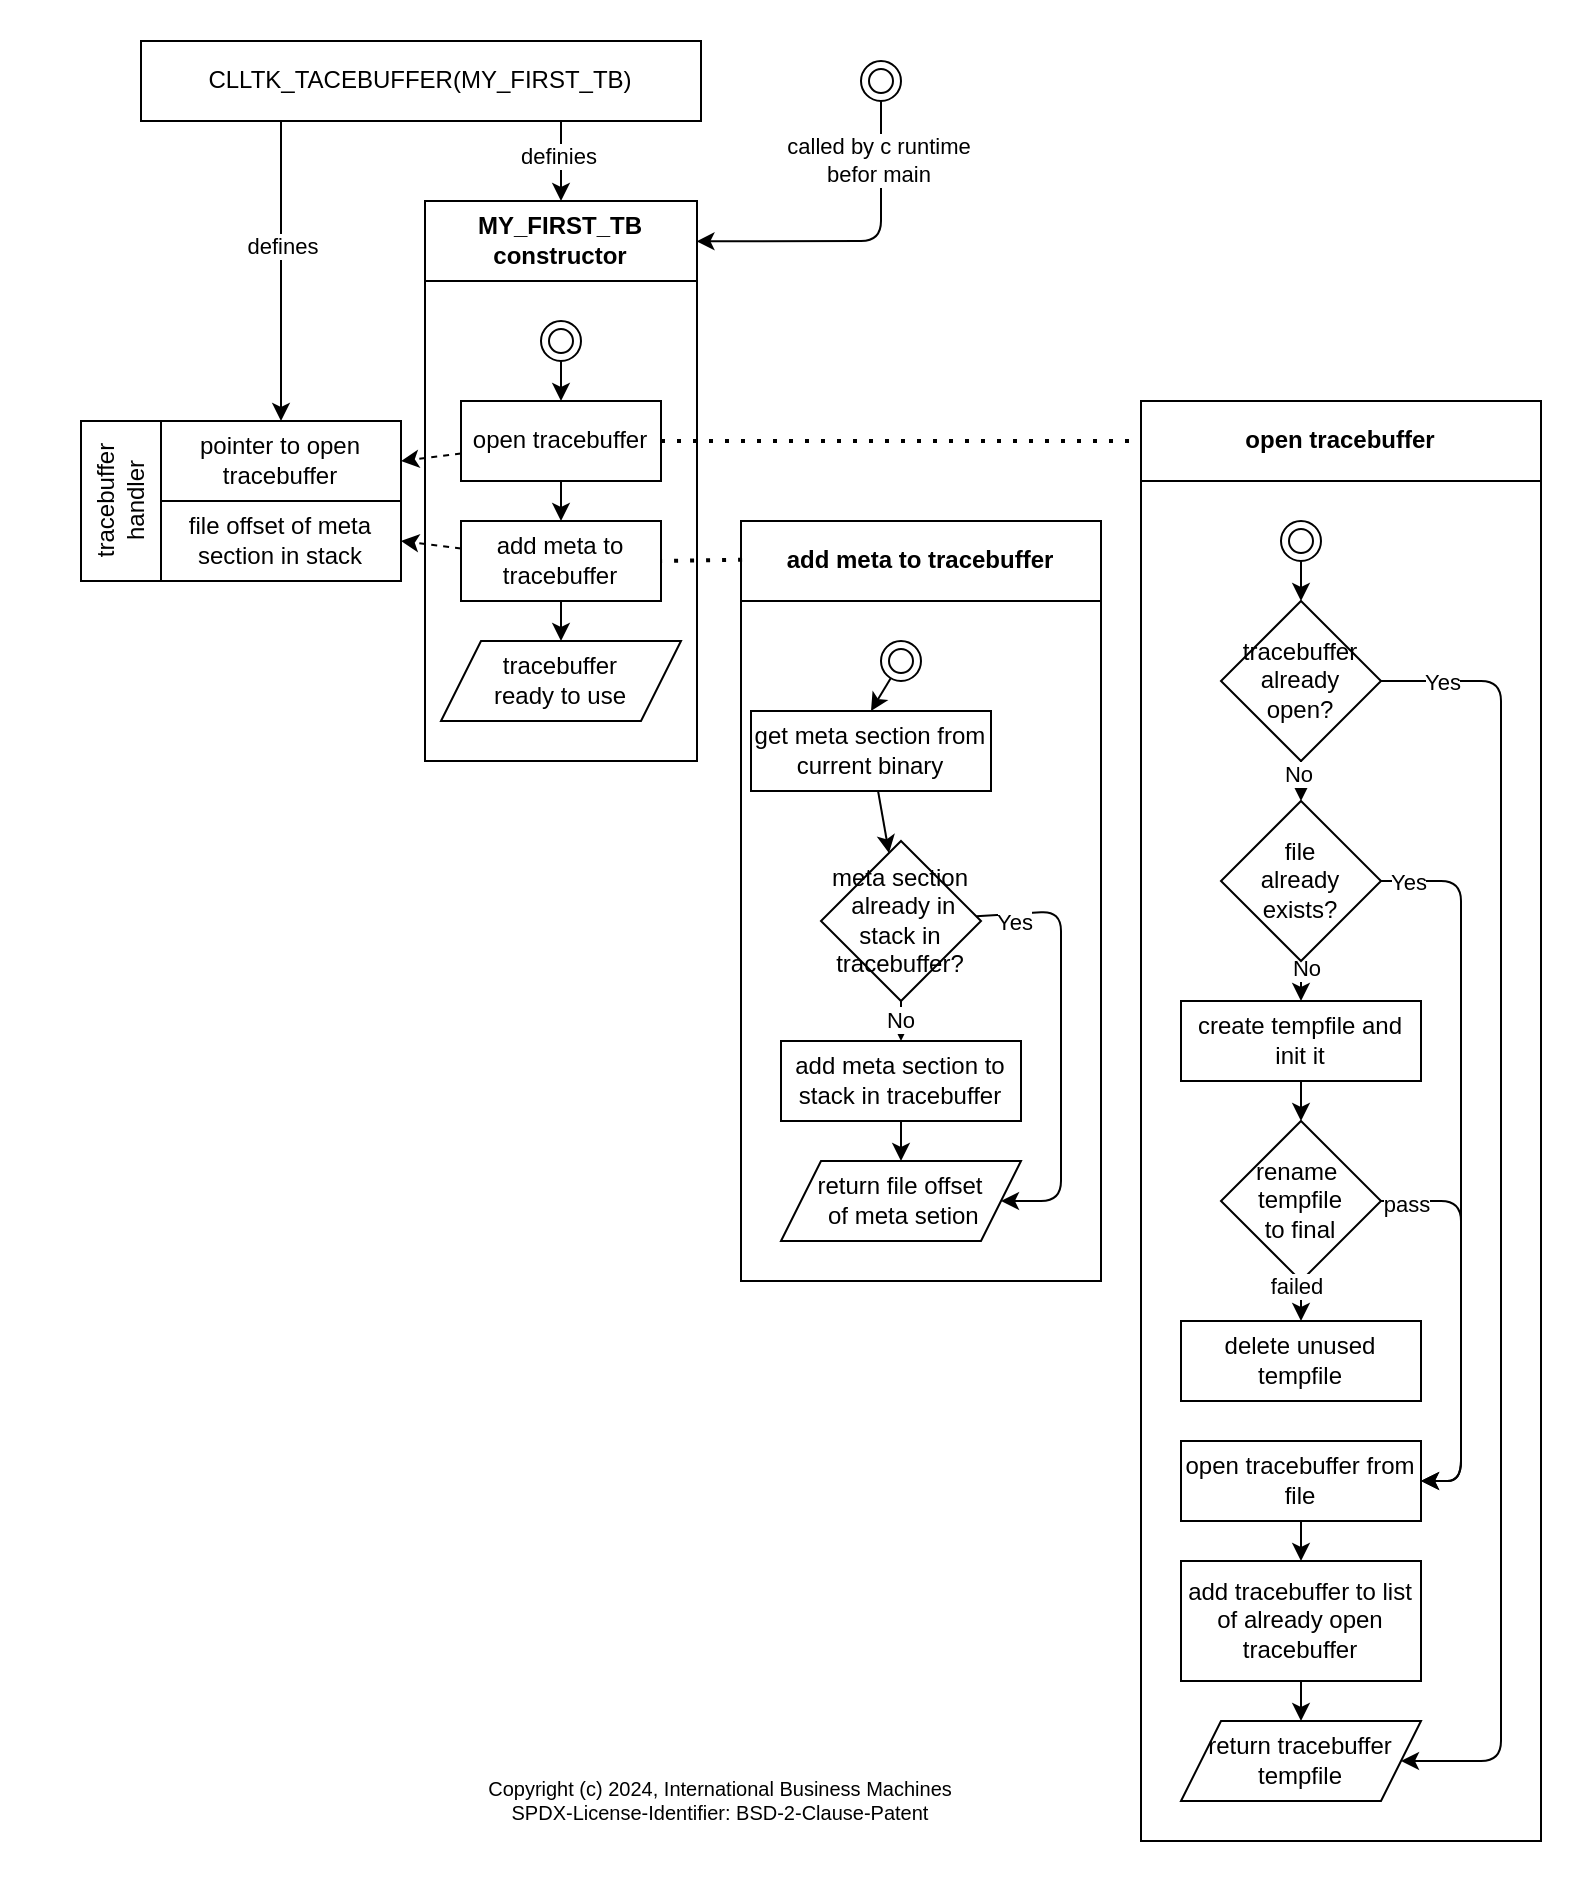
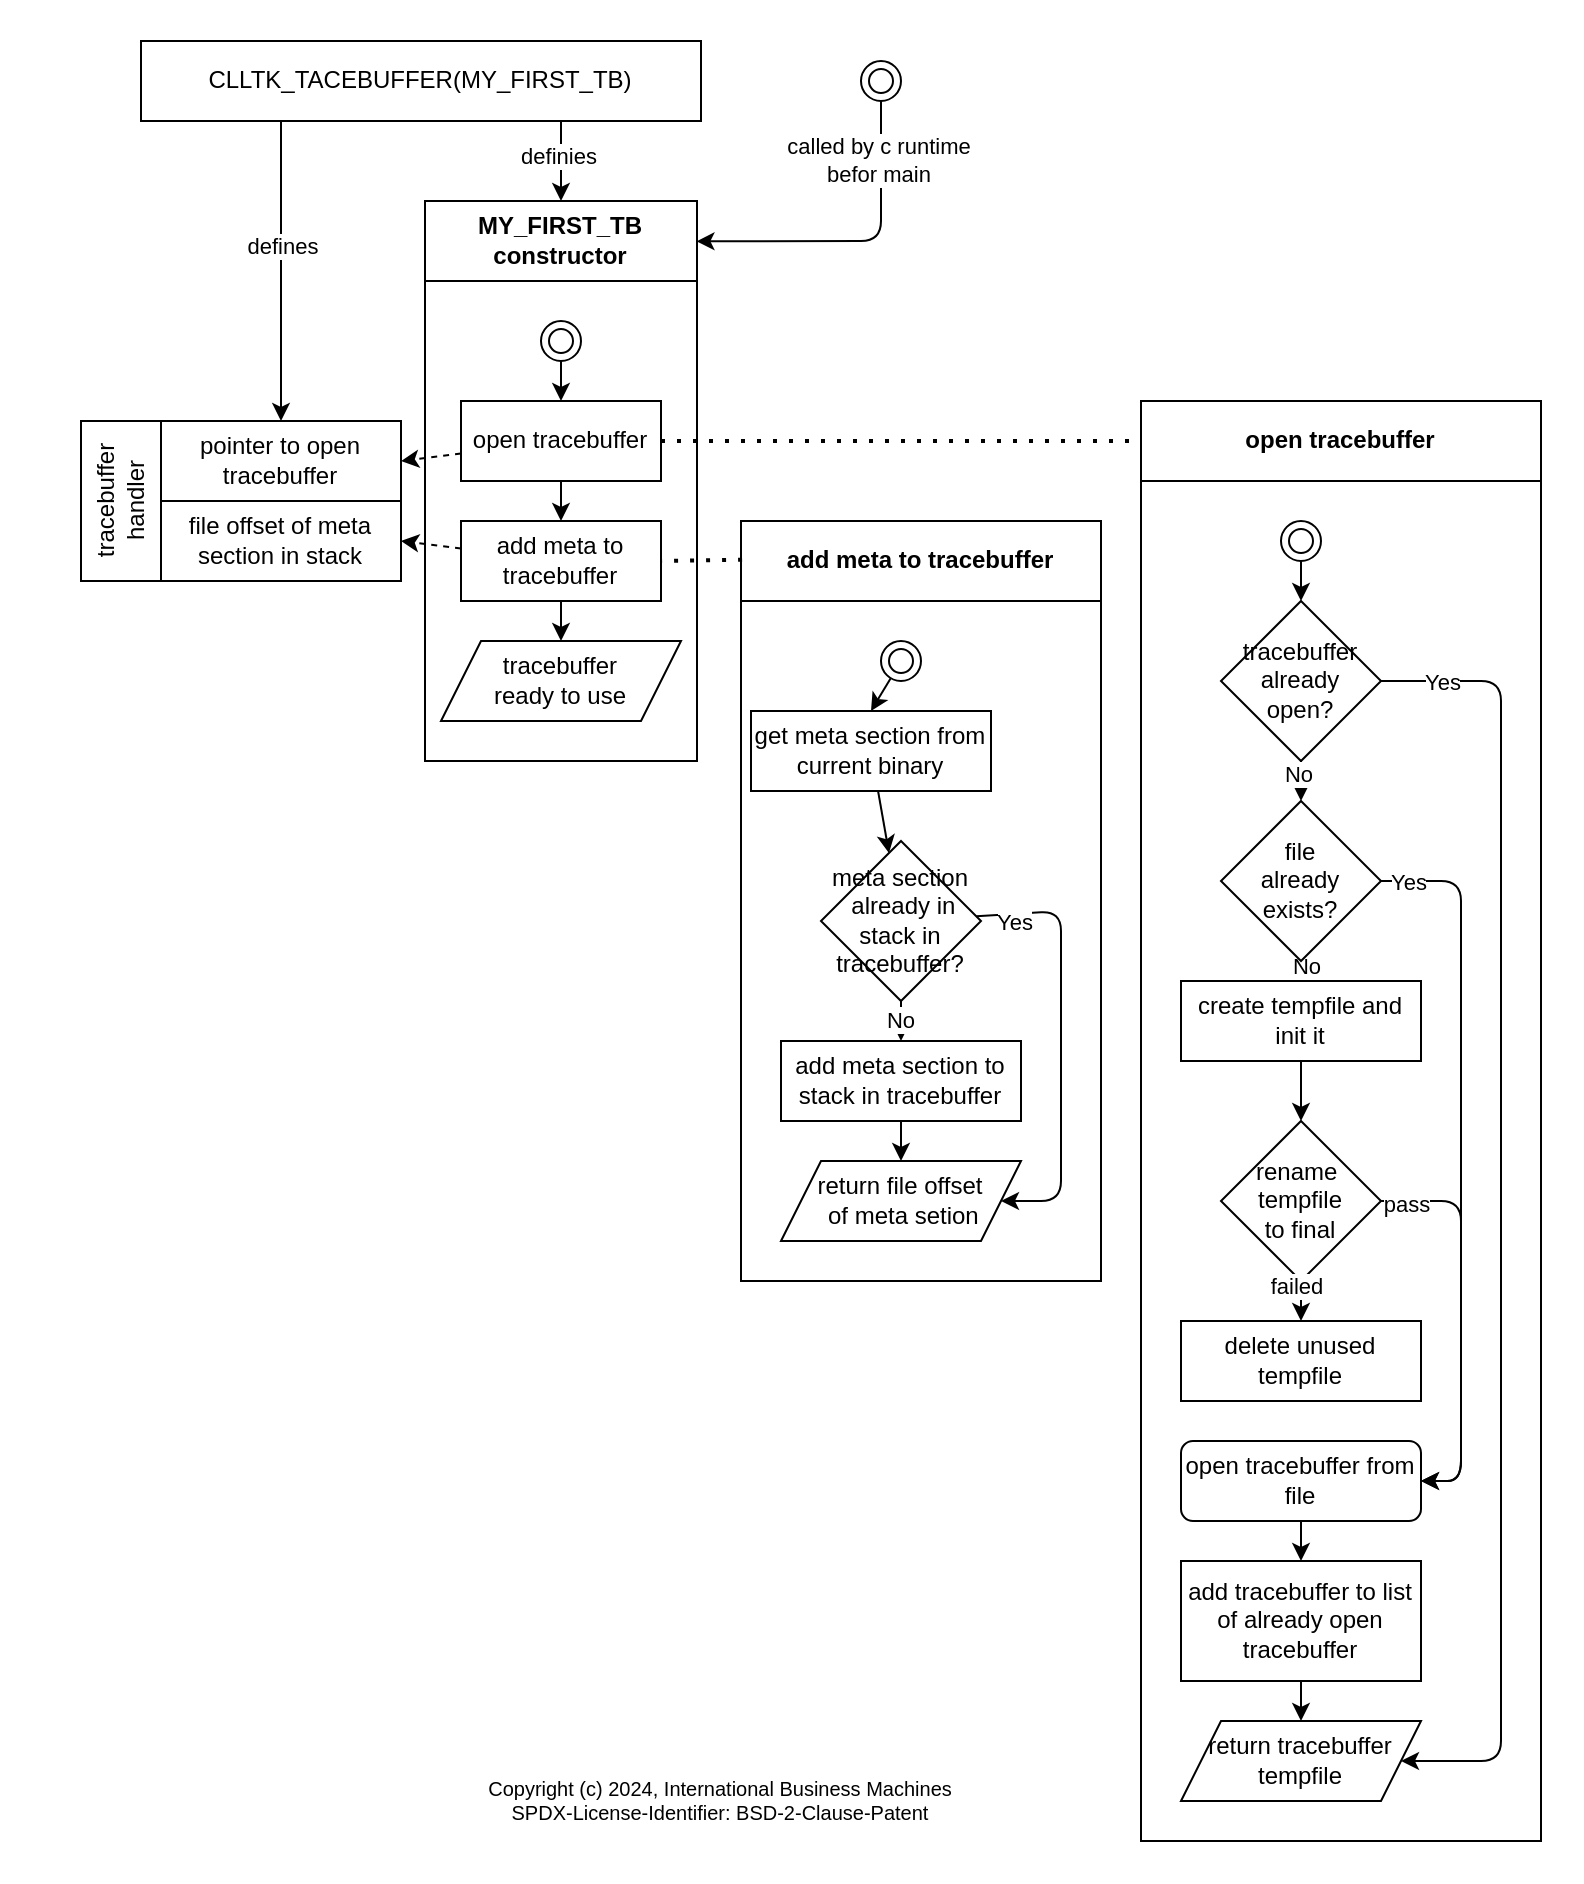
node "create tempfile and init it": moved (1301, 1041) -> (1301, 1021)
node "open tracebuffer from file": shape rectangle -> rounded rectangle
